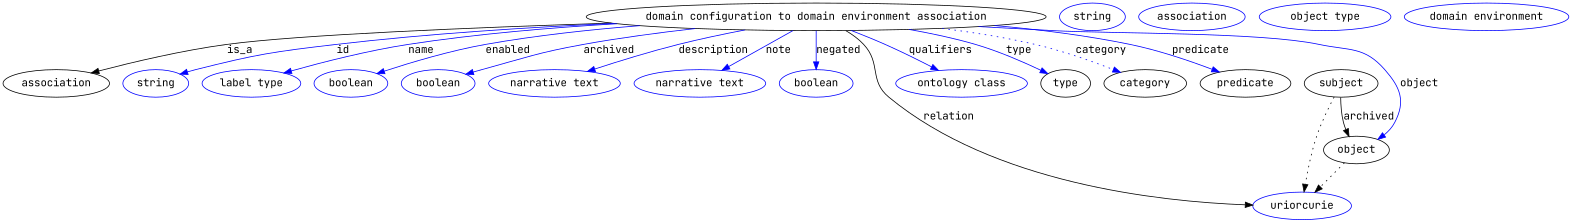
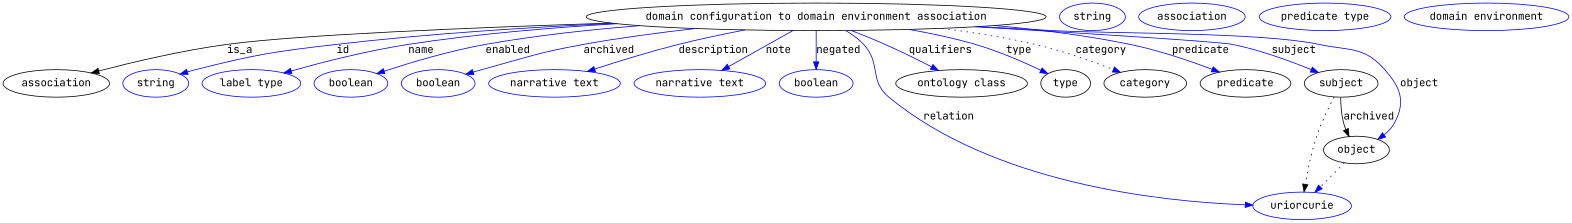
node "object type": label "object type" -> "predicate type"
edge "domain configuration to domain environment association" -> "subject": added, label "subject"
node "ontology class": color blue -> black
edge "domain configuration to domain environment association" -> "uriorcurie": color black -> blue
edge "object" -> "uriorcurie": color black -> blue
